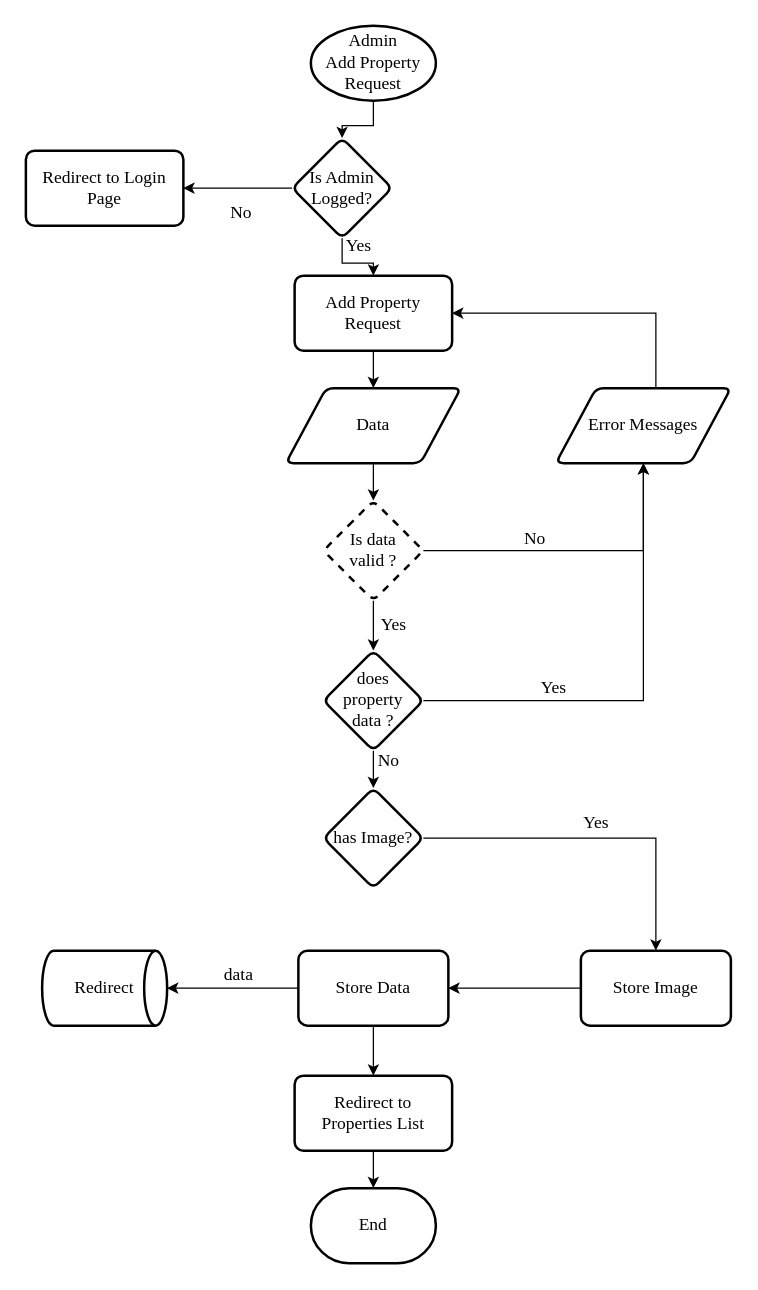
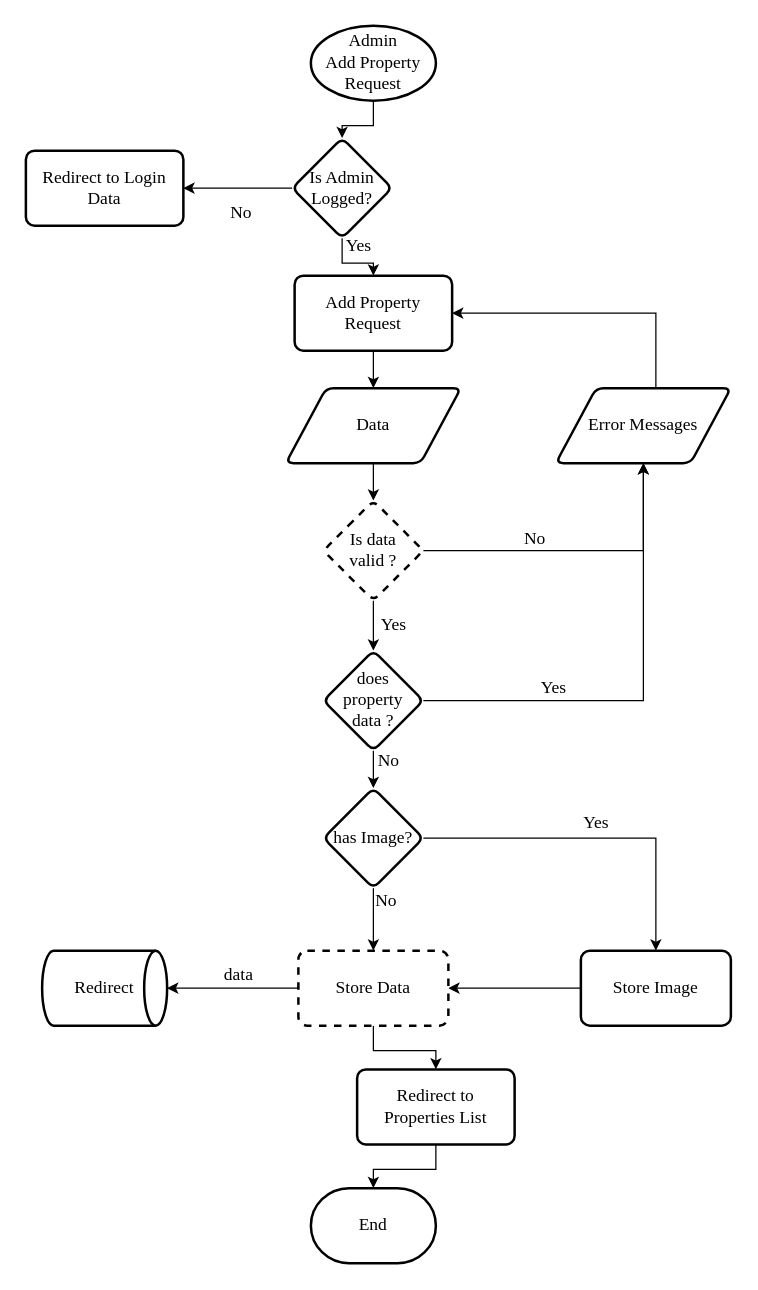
node "Redirect to Login Page": label "Redirect to Login Page" -> "Redirect to Login Data"
edge "has Image?" -> "Store Data": added, label "No"
node "Store Data": style solid -> dashed
node "Redirect to Properties List": moved (373, 1113) -> (436, 1107)
